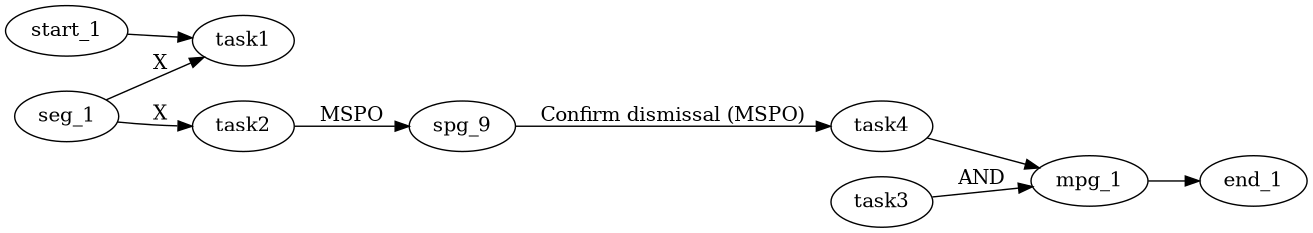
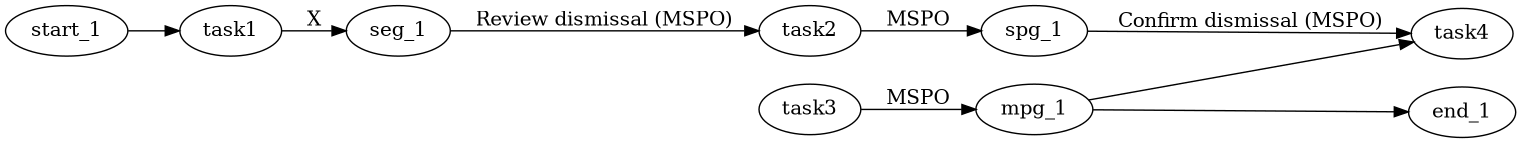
edge "seg_1" -> "task1": reversed
edge "seg_1" -> "task2": label "X" -> "Review dismissal (MSPO)"
node "spg_9": label "spg_9" -> "spg_1"
edge "task4" -> "mpg_1": reversed
edge "task3" -> "mpg_1": label "AND" -> "MSPO"
